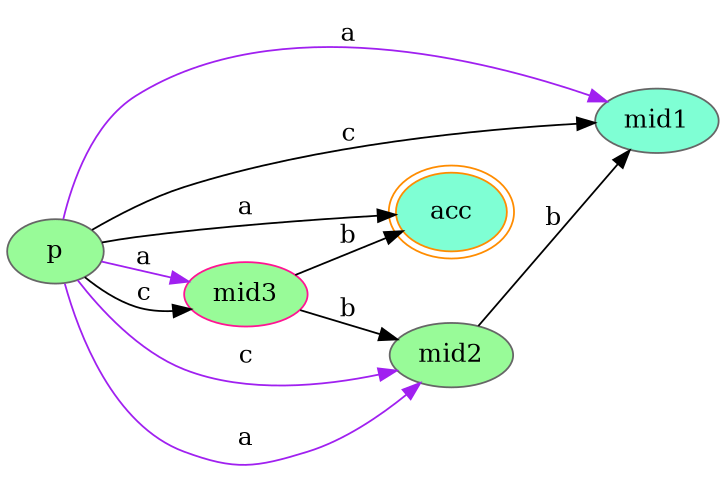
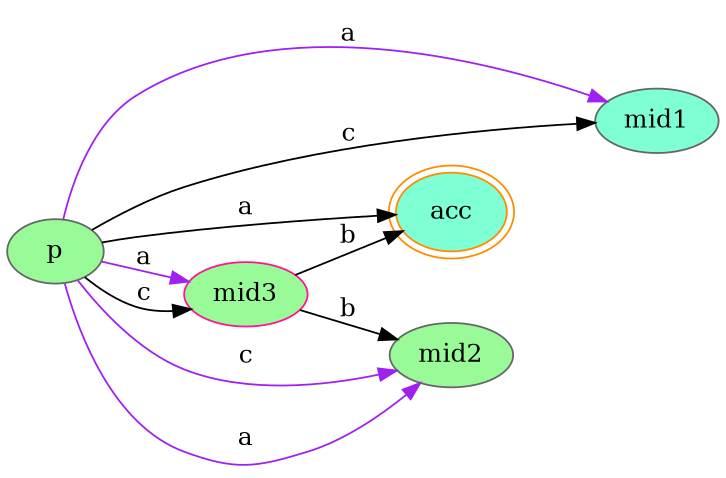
edge "mid2" -> "mid1": removed, label "b"
